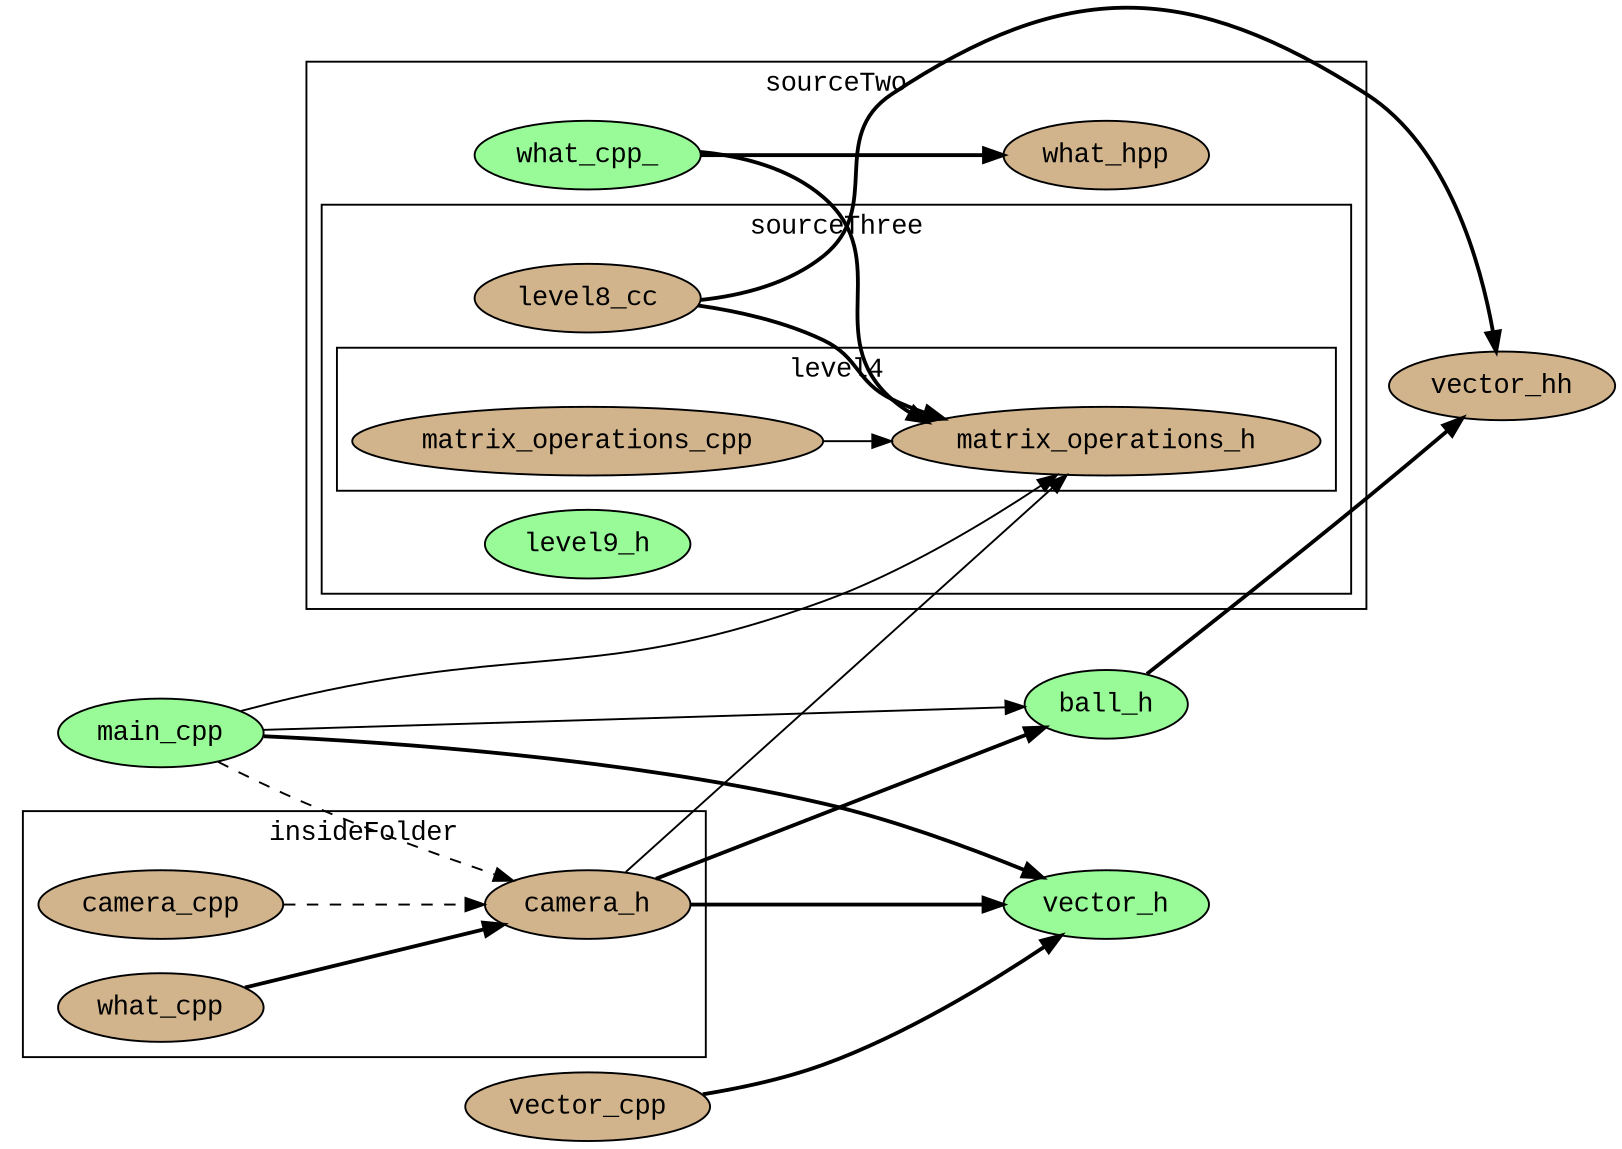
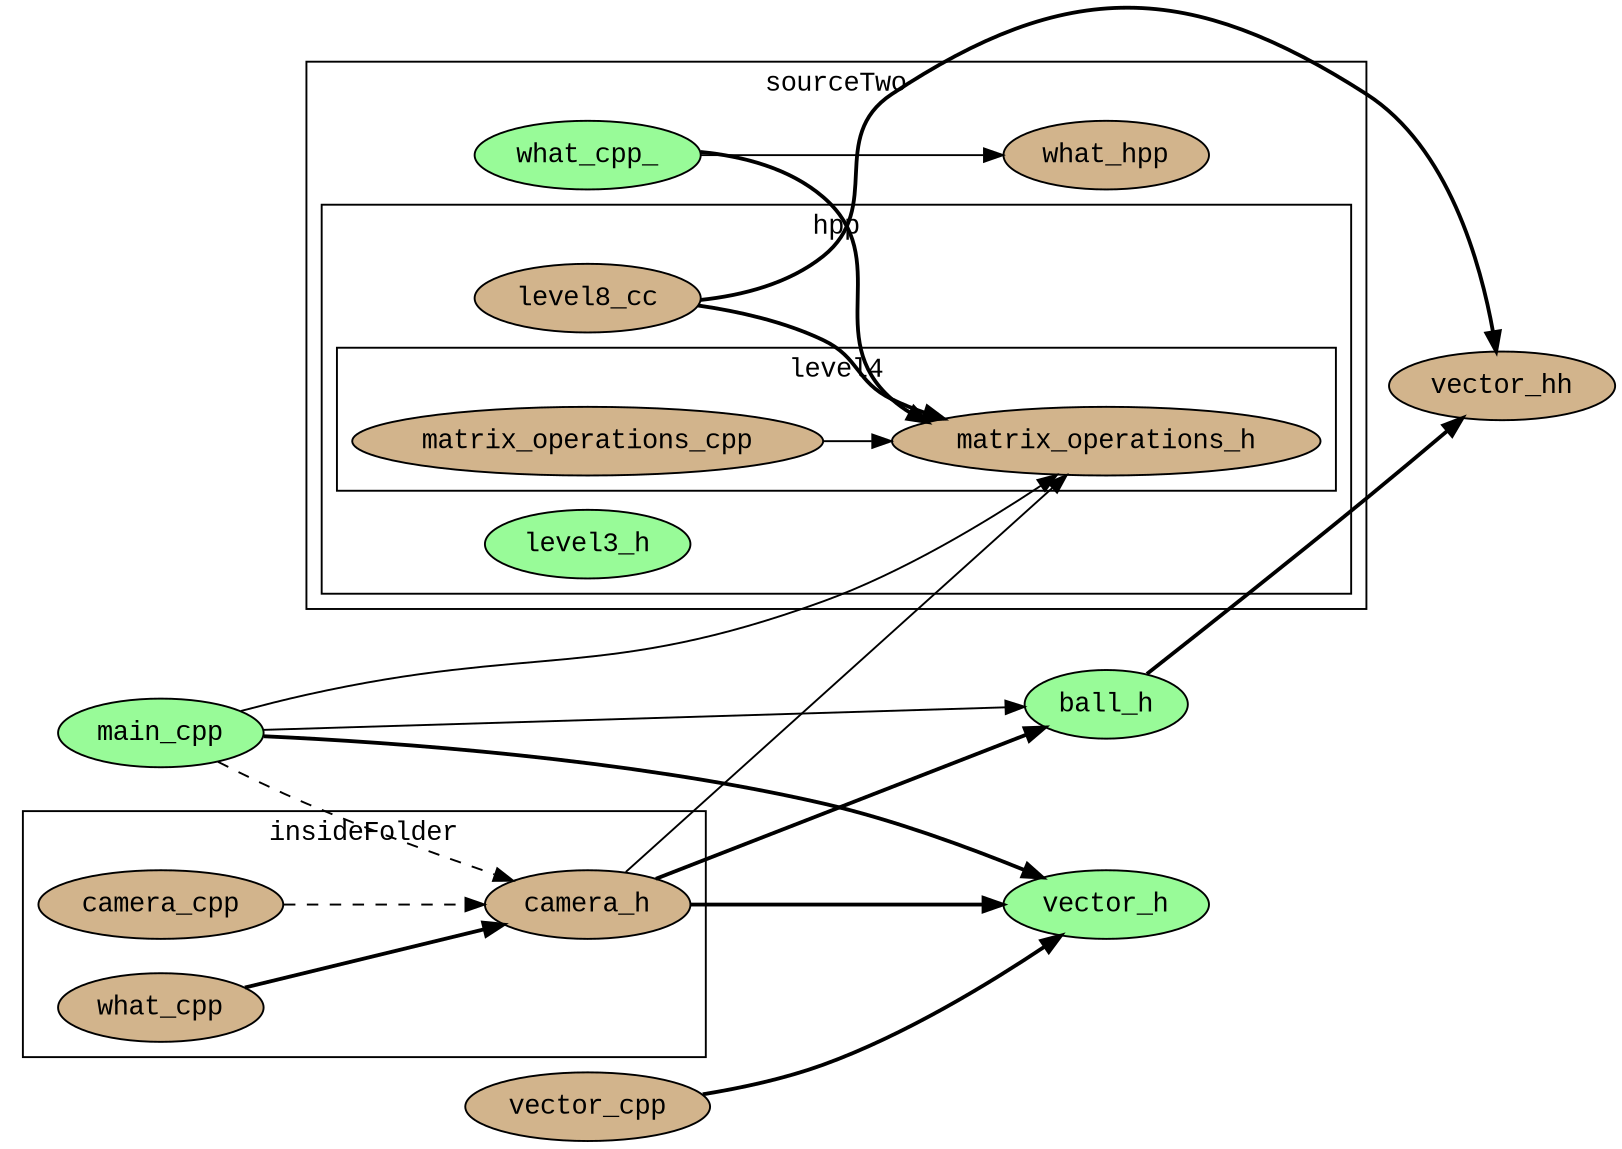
edge "what_cpp_" -> "what_hpp": style bold -> solid
cluster "sourceThree": label "sourceThree" -> "hpp"
node "level9_h": label "level9_h" -> "level3_h"
